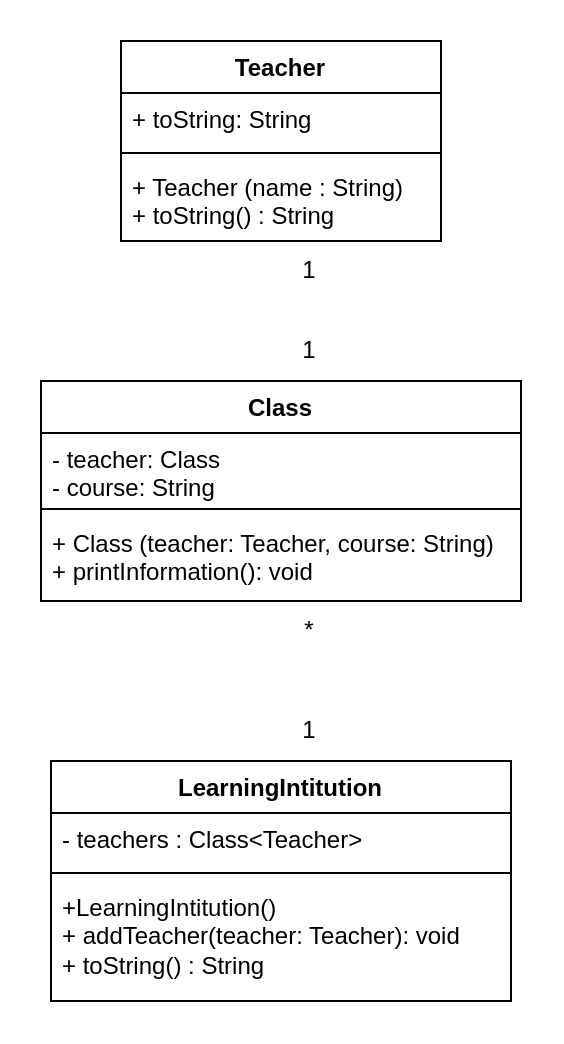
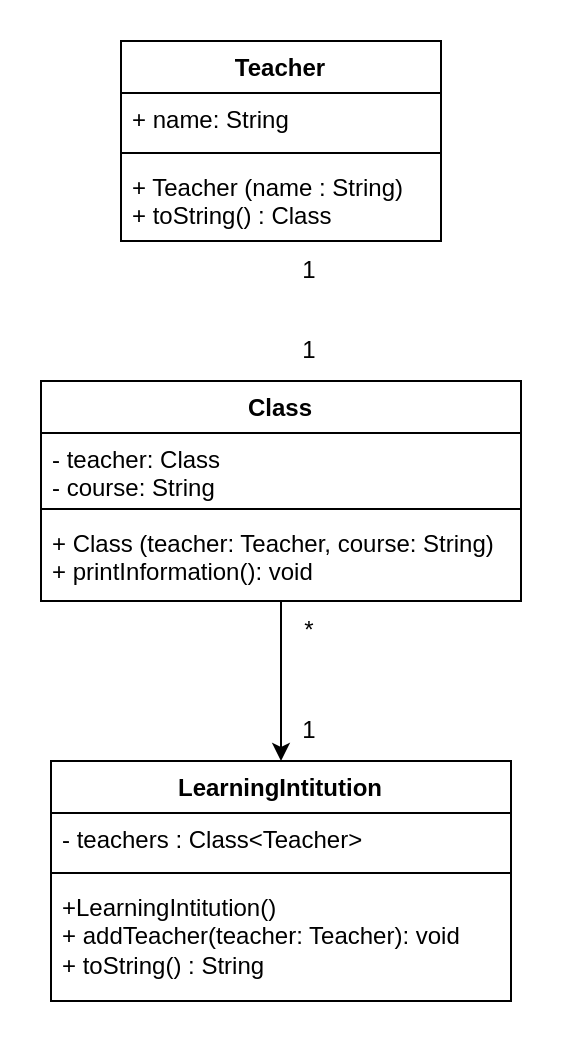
node "+ toString: String": label "+ toString: String" -> "+ name: String"
node "+ Teacher (name : String) + toString() : String": label "+ Teacher (name : String) + toString() : String" -> "+ Teacher (name : String) + toString() : Class"
edge "Class" -> "LearningIntitution": added
